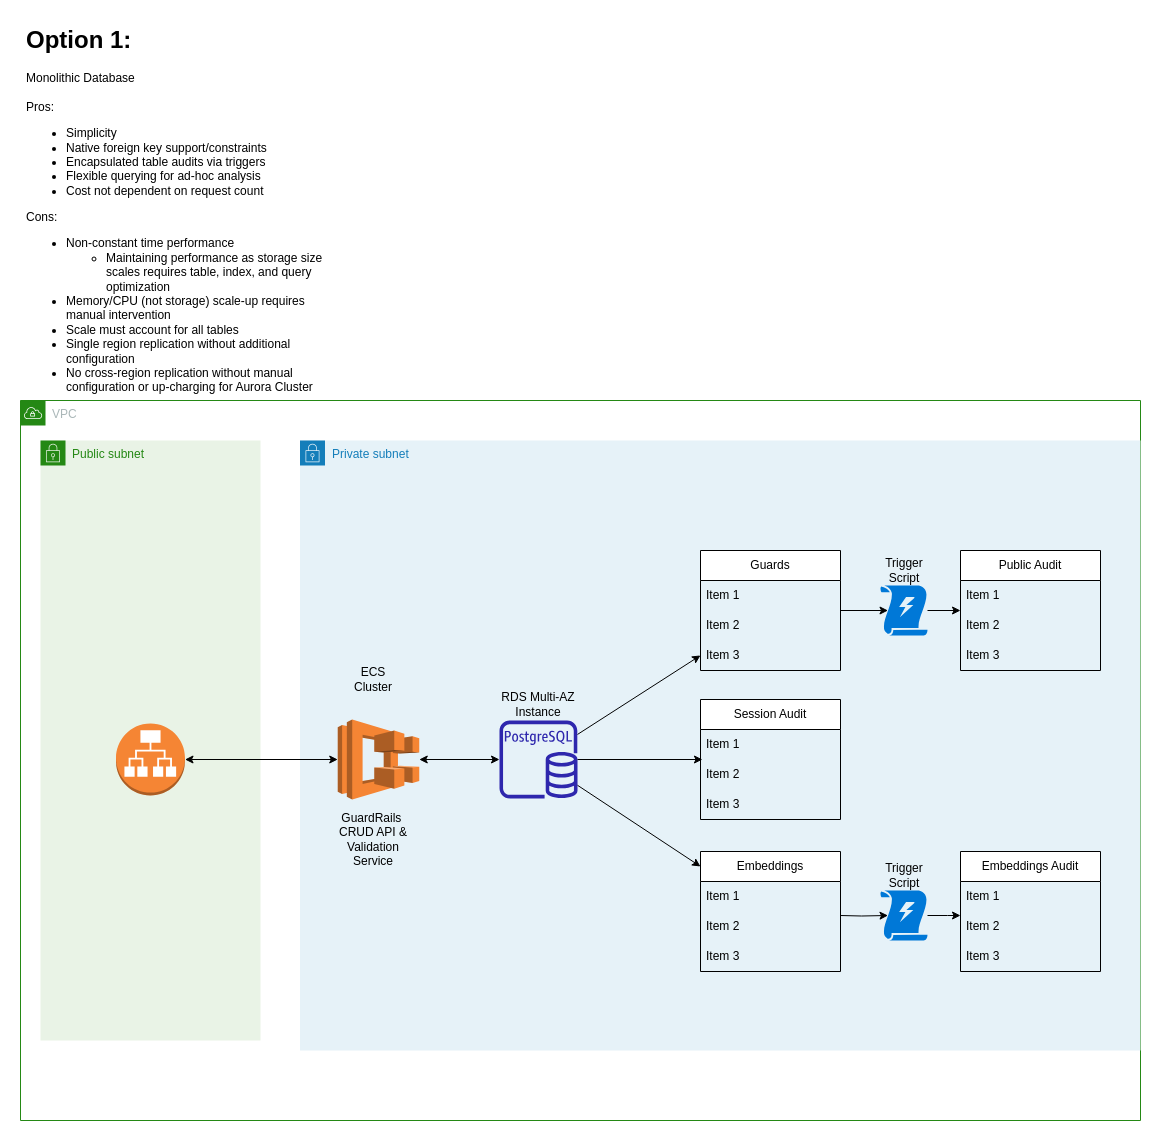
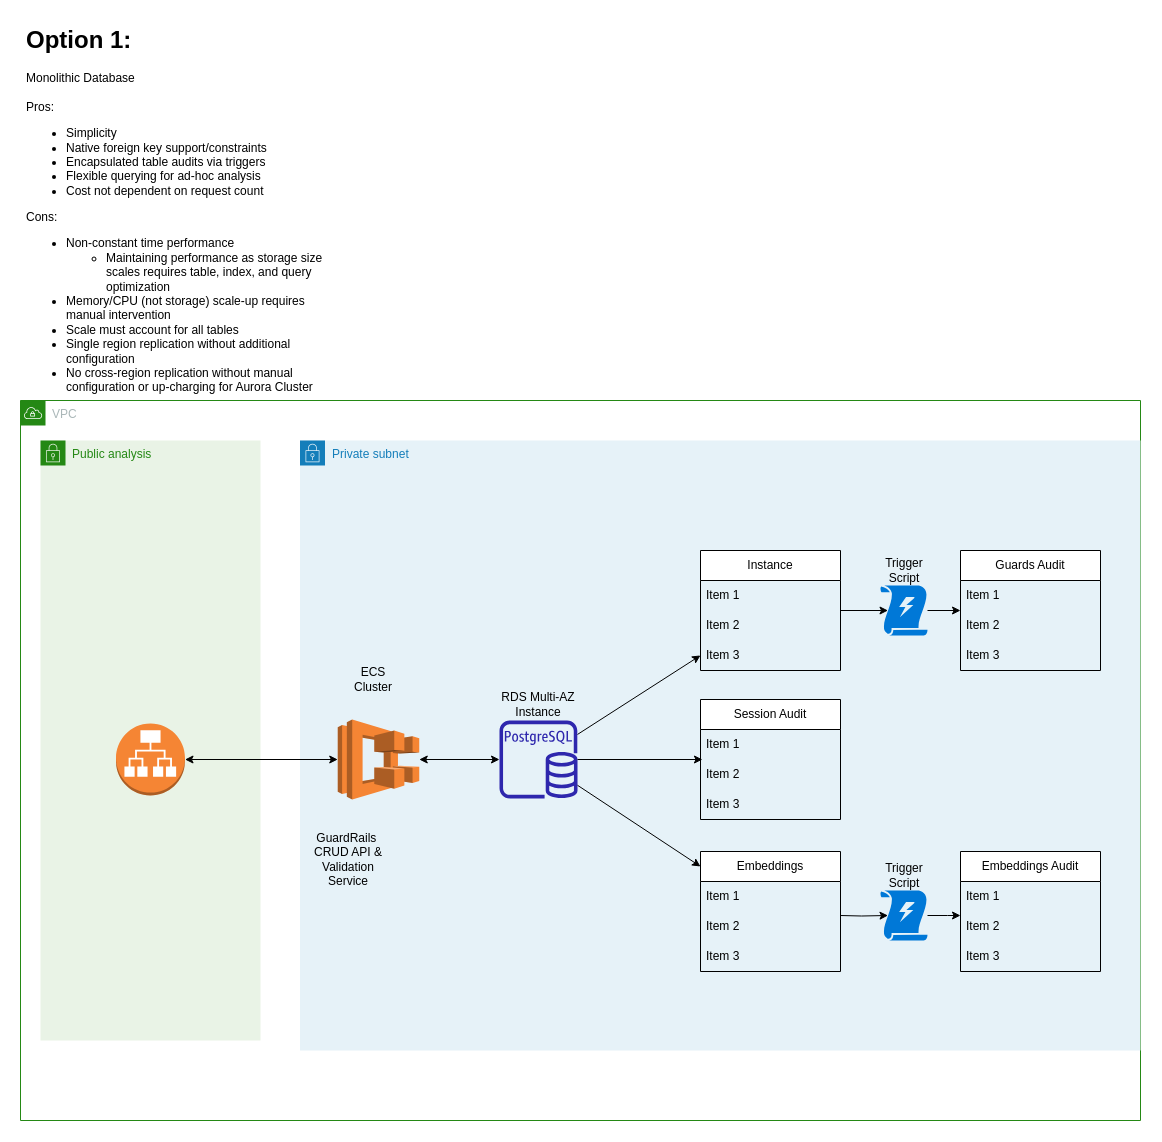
node "Public subnet": label "Public subnet" -> "Public analysis"
node "Guards": label "Guards" -> "Instance"
node "Public Audit": label "Public Audit" -> "Guards Audit"
node "GuardRails CRUD API & Validation Service": moved (374, 840) -> (349, 860)
